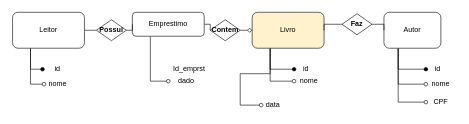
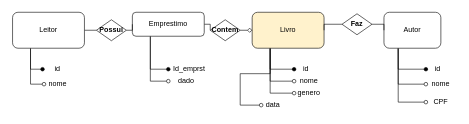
edge "Emprestimo" -> "Id_emprst": added
edge "Livro" -> "genero": added
node "genero": added
